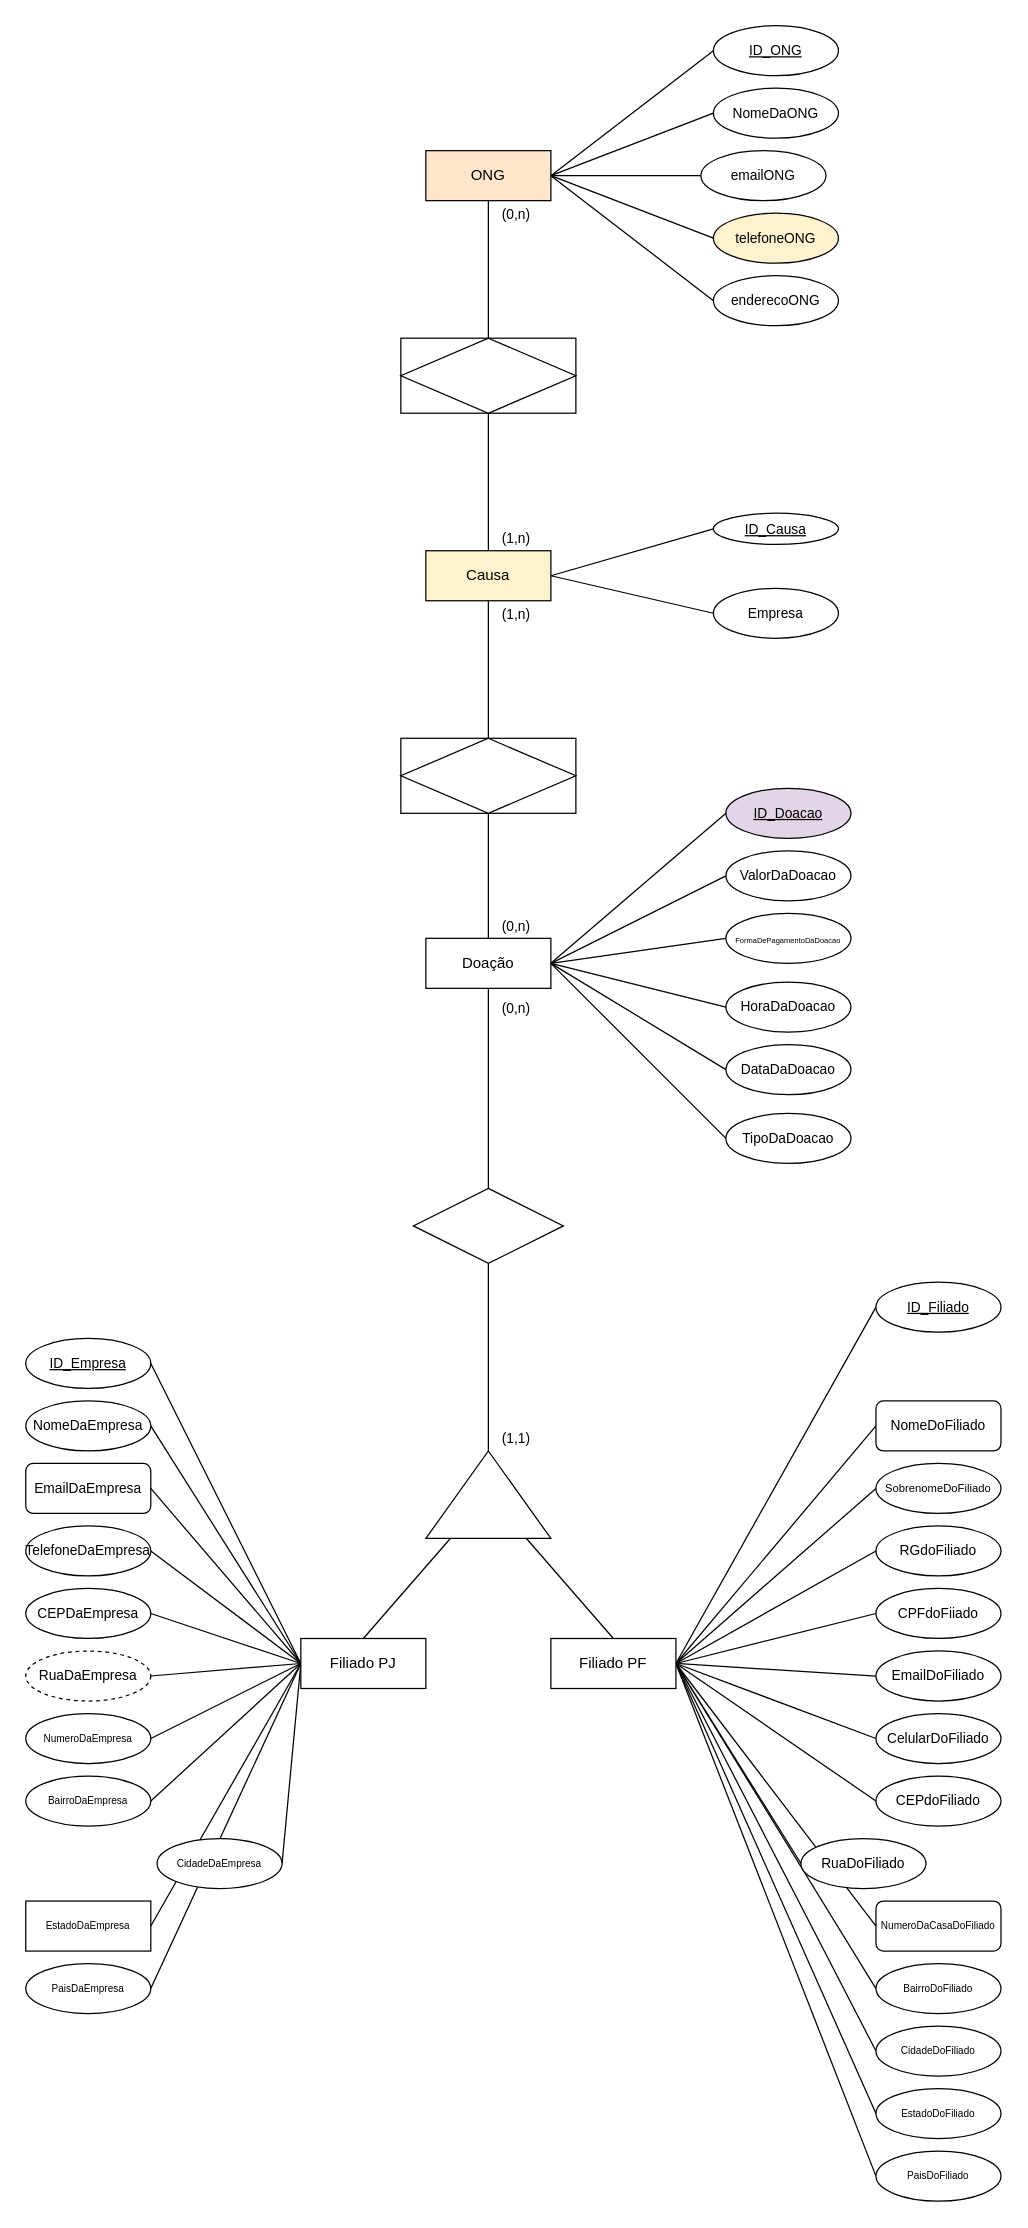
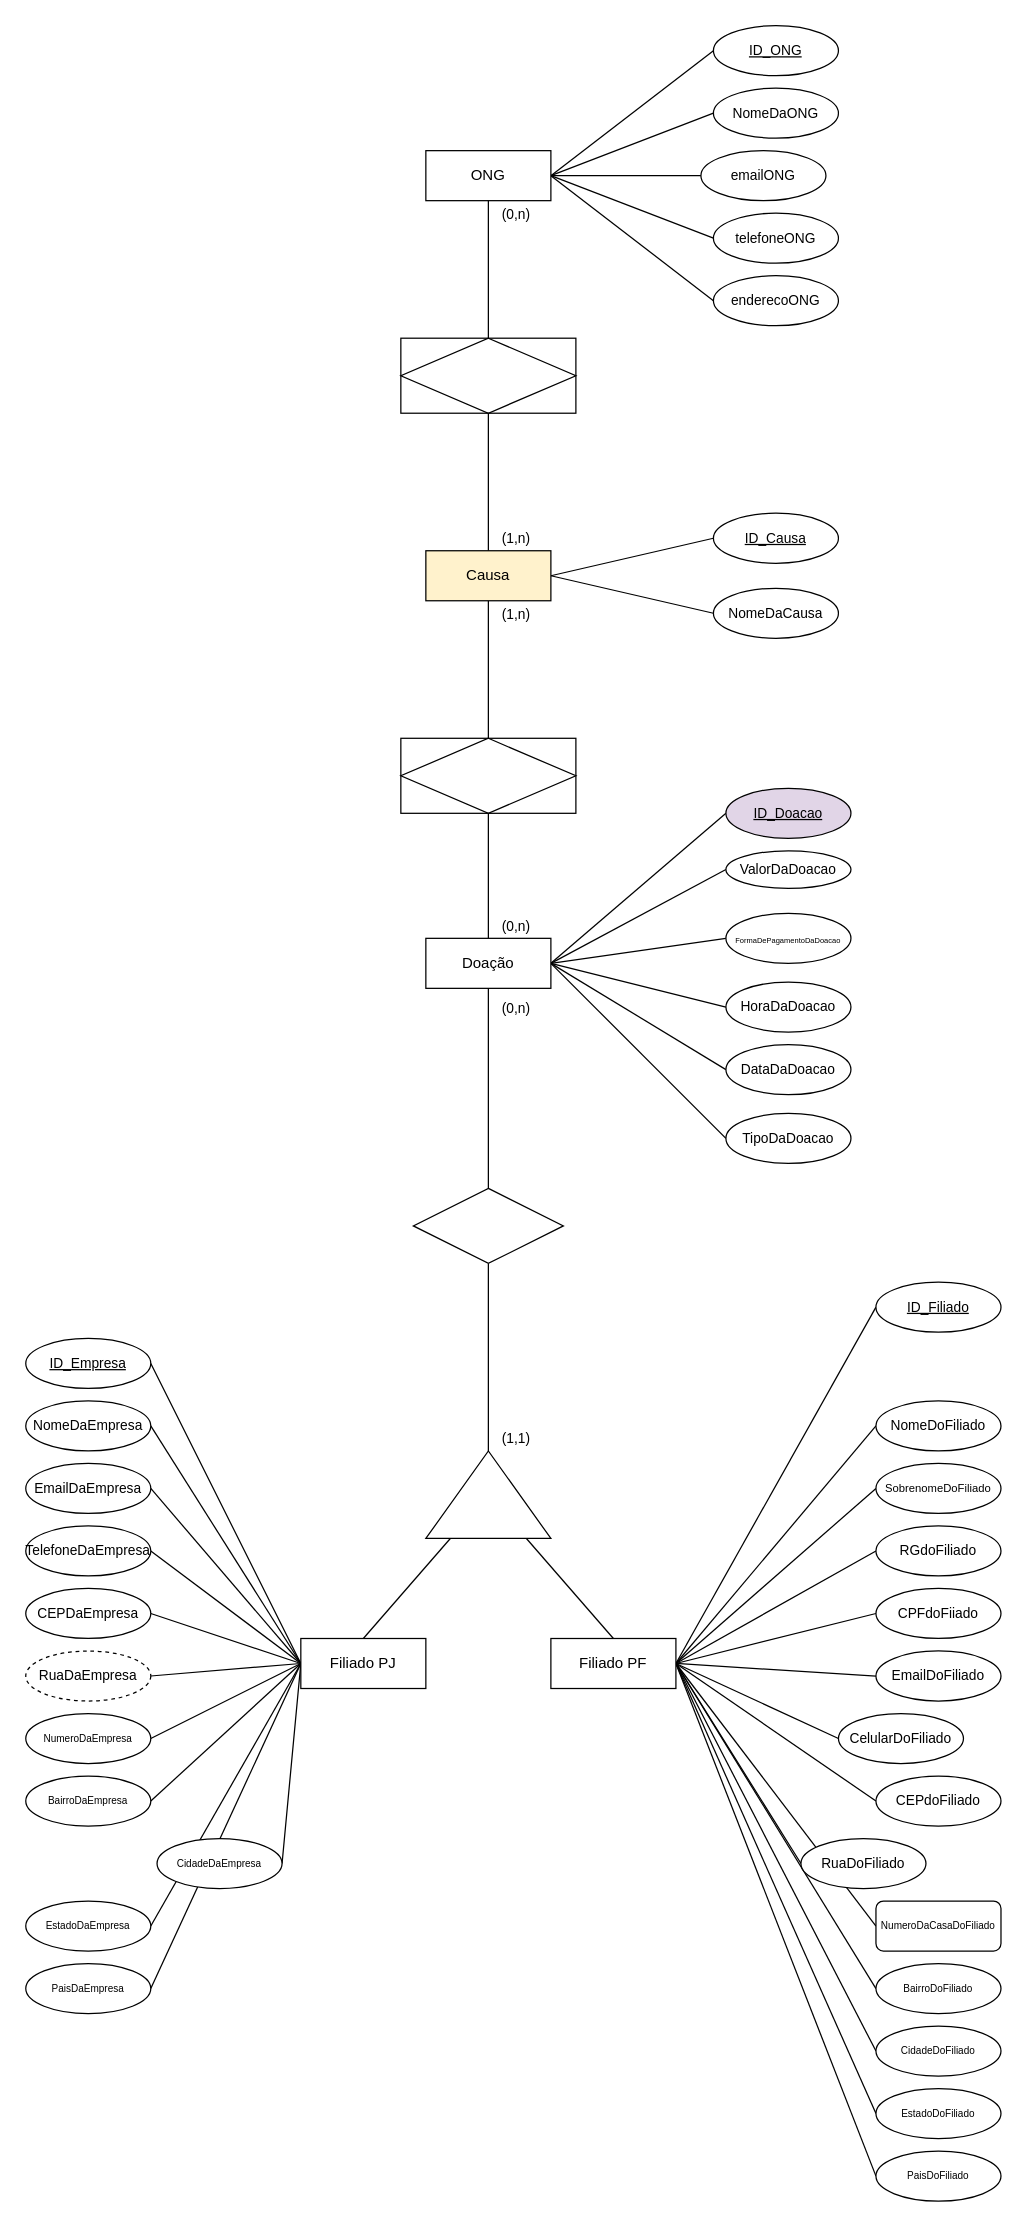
node "ONG": fillcolor #ffe6cc -> #ffffff
node "telefoneONG": fillcolor #fff2cc -> #ffffff
node "ID_Causa": size 125x31 -> 125x50
node "Empresa": label "Empresa" -> "NomeDaCausa"
node "ValorDaDoacao": size 125x50 -> 125x38
node "NomeDoFiliado": shape rounded rectangle -> ellipse
node "EmailDaEmpresa": shape rounded rectangle -> ellipse
node "CelularDoFiliado": moved (938, 1738) -> (901, 1738)
node "EstadoDaEmpresa": shape rectangle -> ellipse
